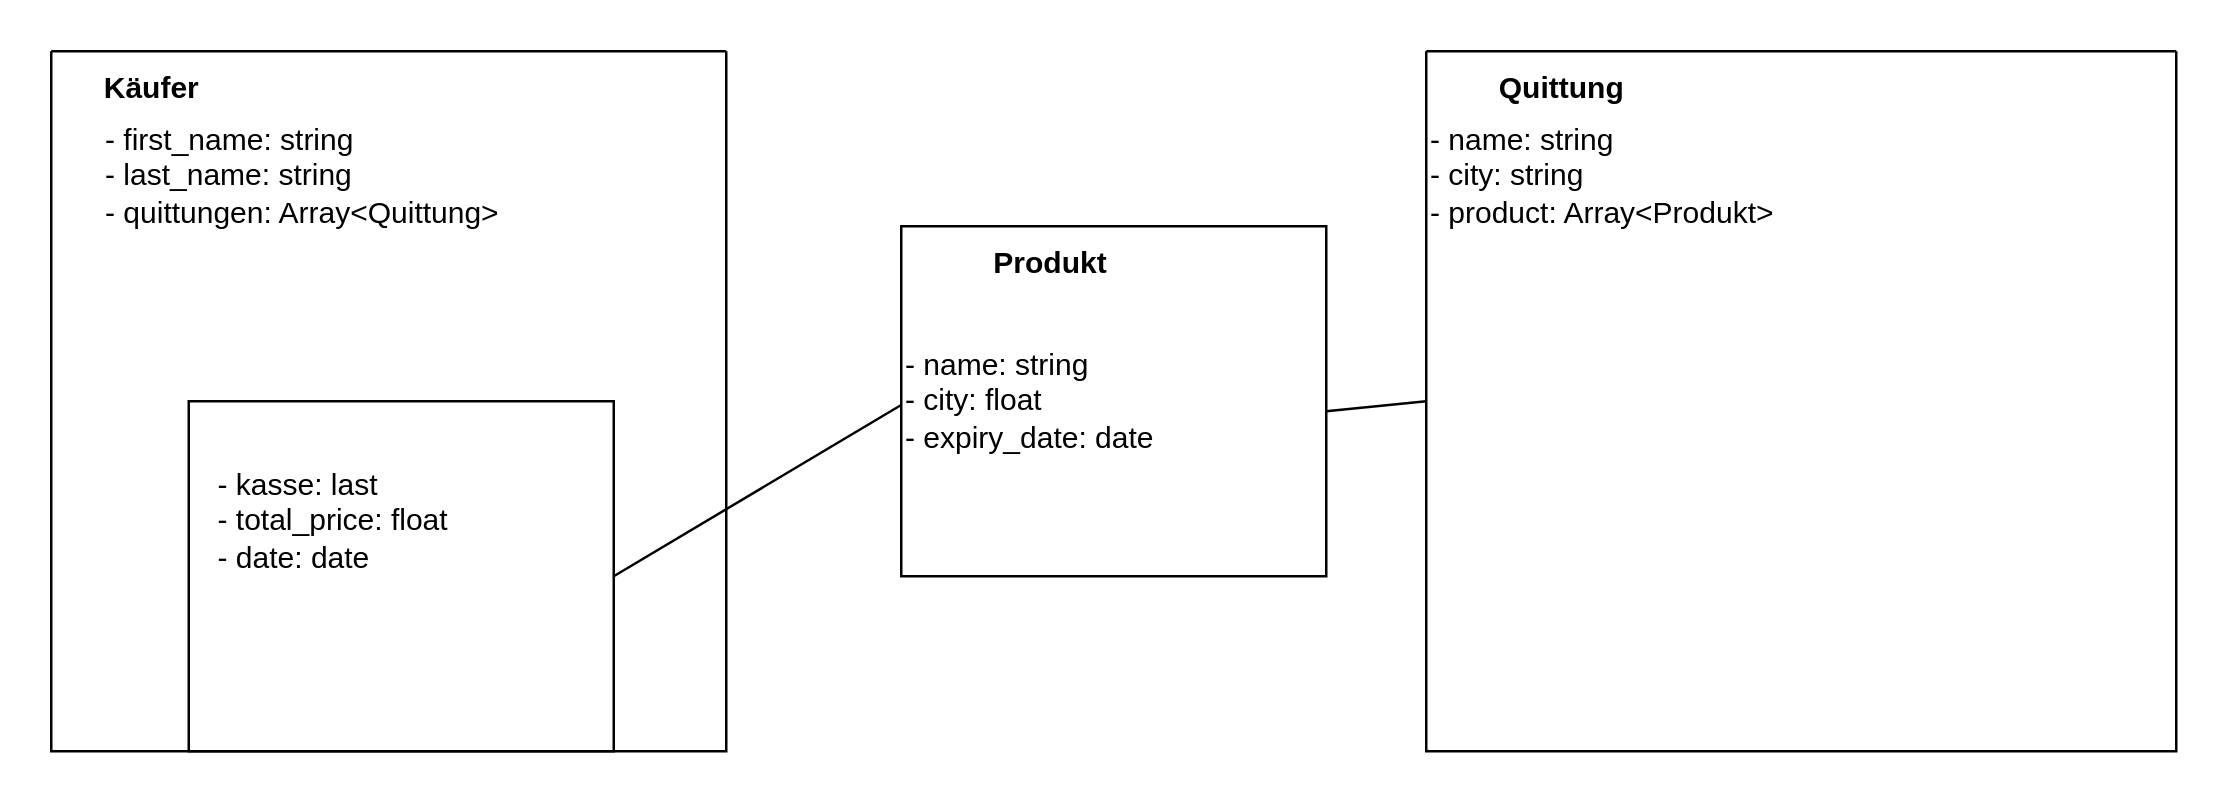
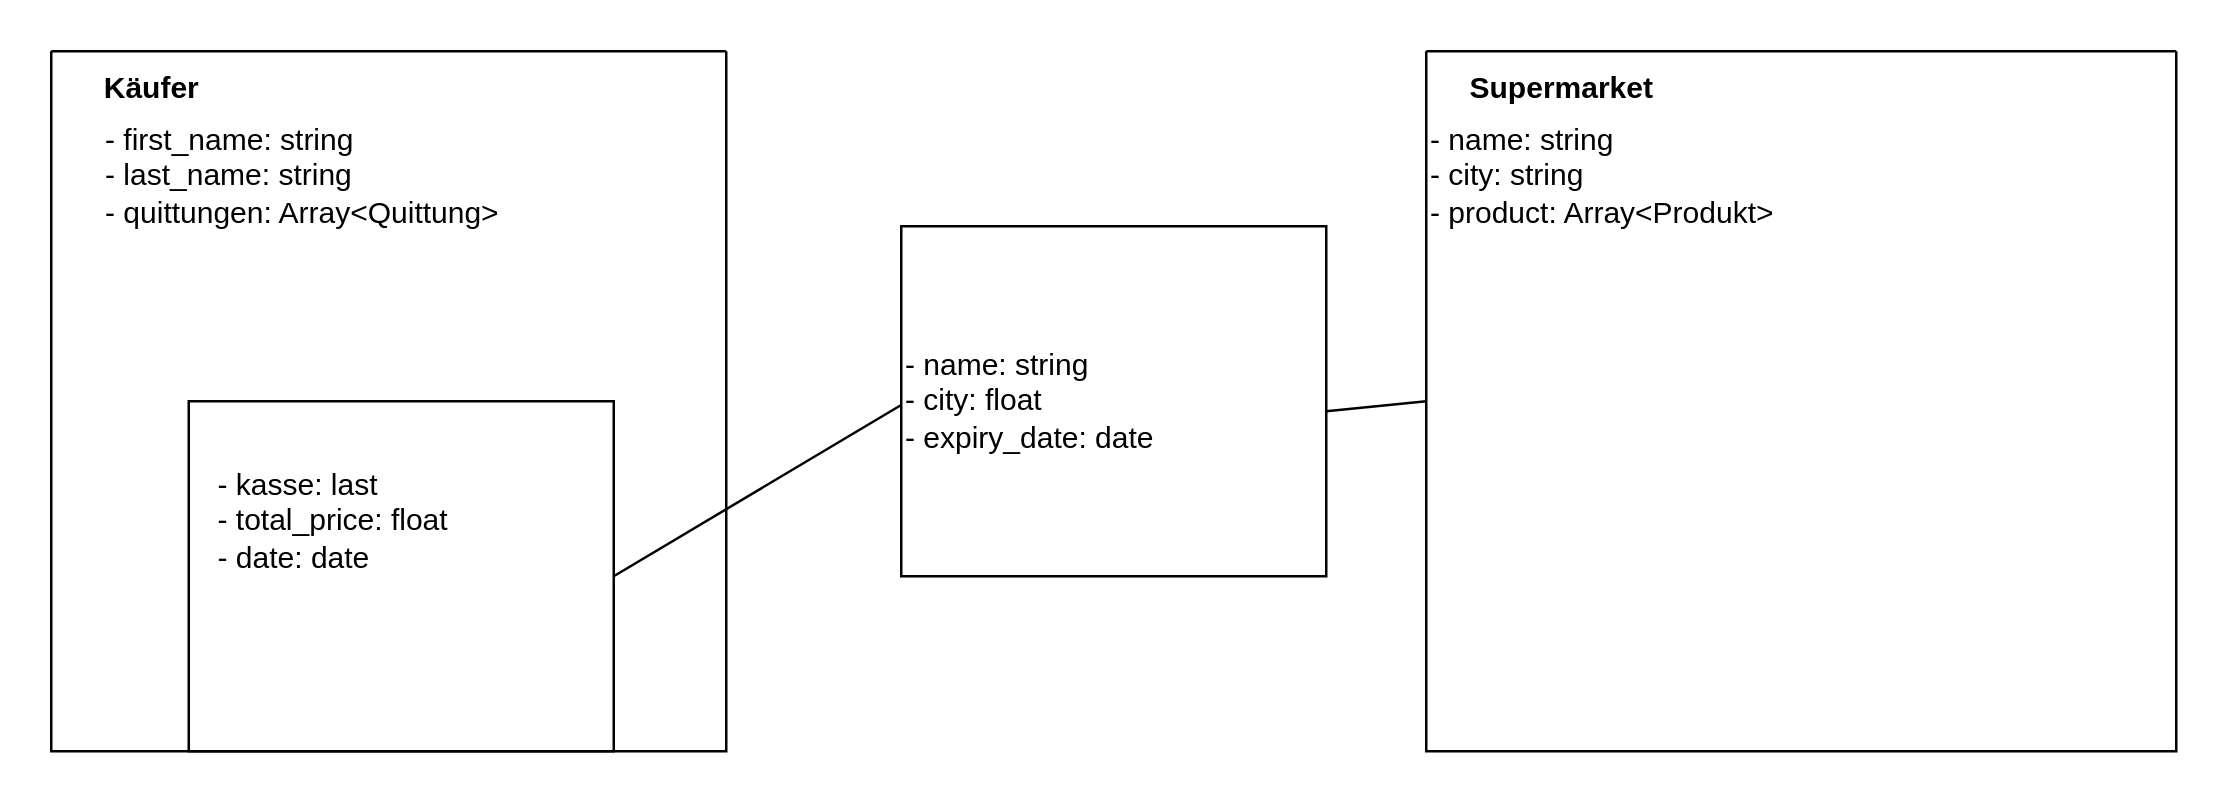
node "Quittung": label "Quittung" -> "Supermarket"
node "Produkt": removed
